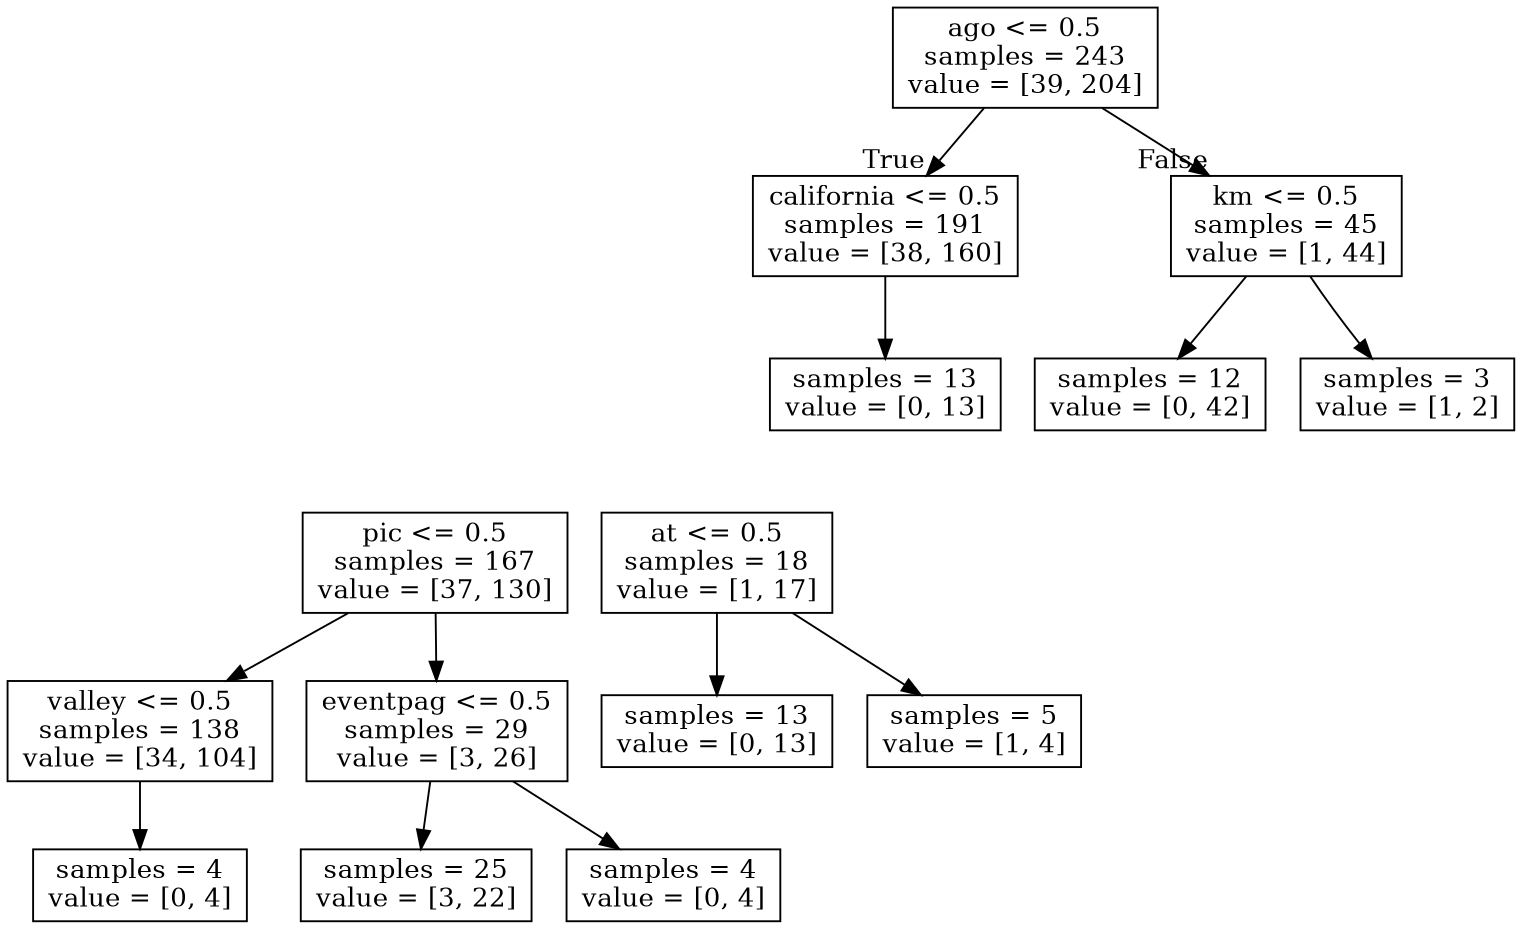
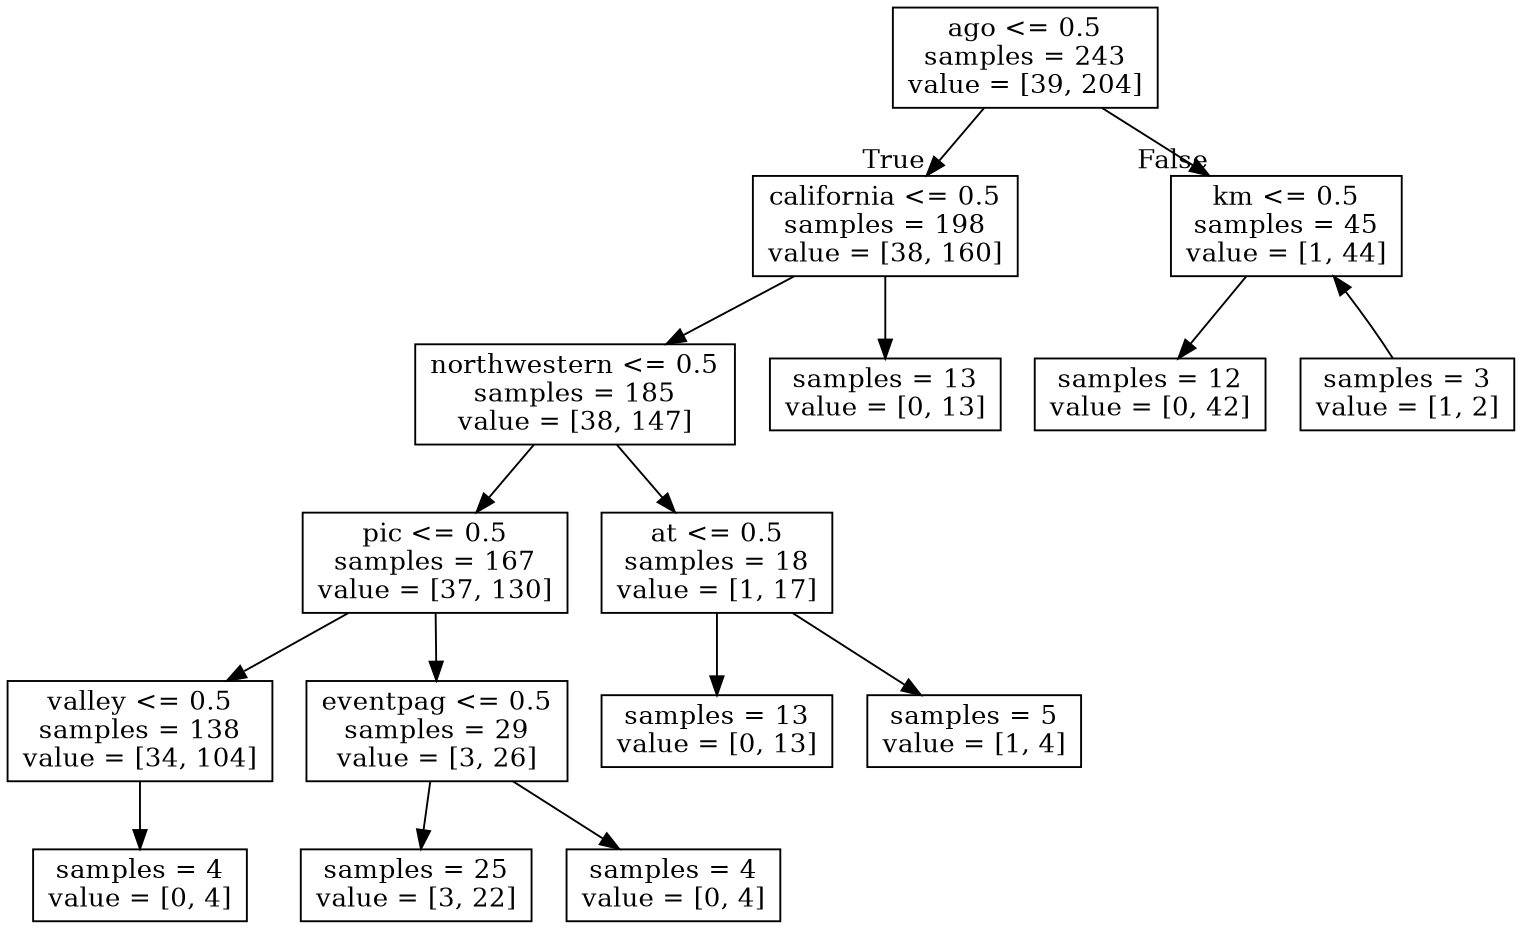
node "california <= 0.5 samples = 191 value = [38, 160]": label "california <= 0.5 samples = 191 value = [38, 160]" -> "california <= 0.5 samples = 198 value = [38, 160]"
edge "km <= 0.5 samples = 45 value = [1, 44]" -> "samples = 3 value = [1, 2]": reversed
node "northwestern <= 0.5 samples = 185 value = [38, 147]": added
